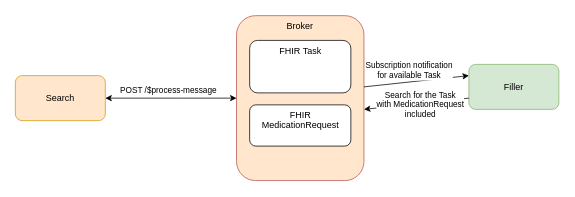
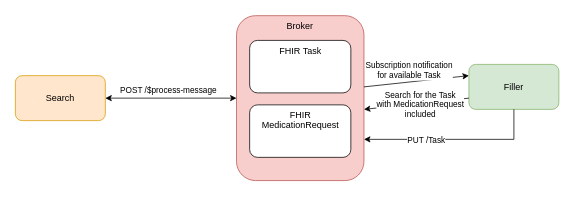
node "Broker": fillcolor #ffe6cc -> #f8cecc
node "FHIR MedicationRequest": size 101x41 -> 101x53
edge "Filler" -> "Broker": added, label "PUT /Task"
